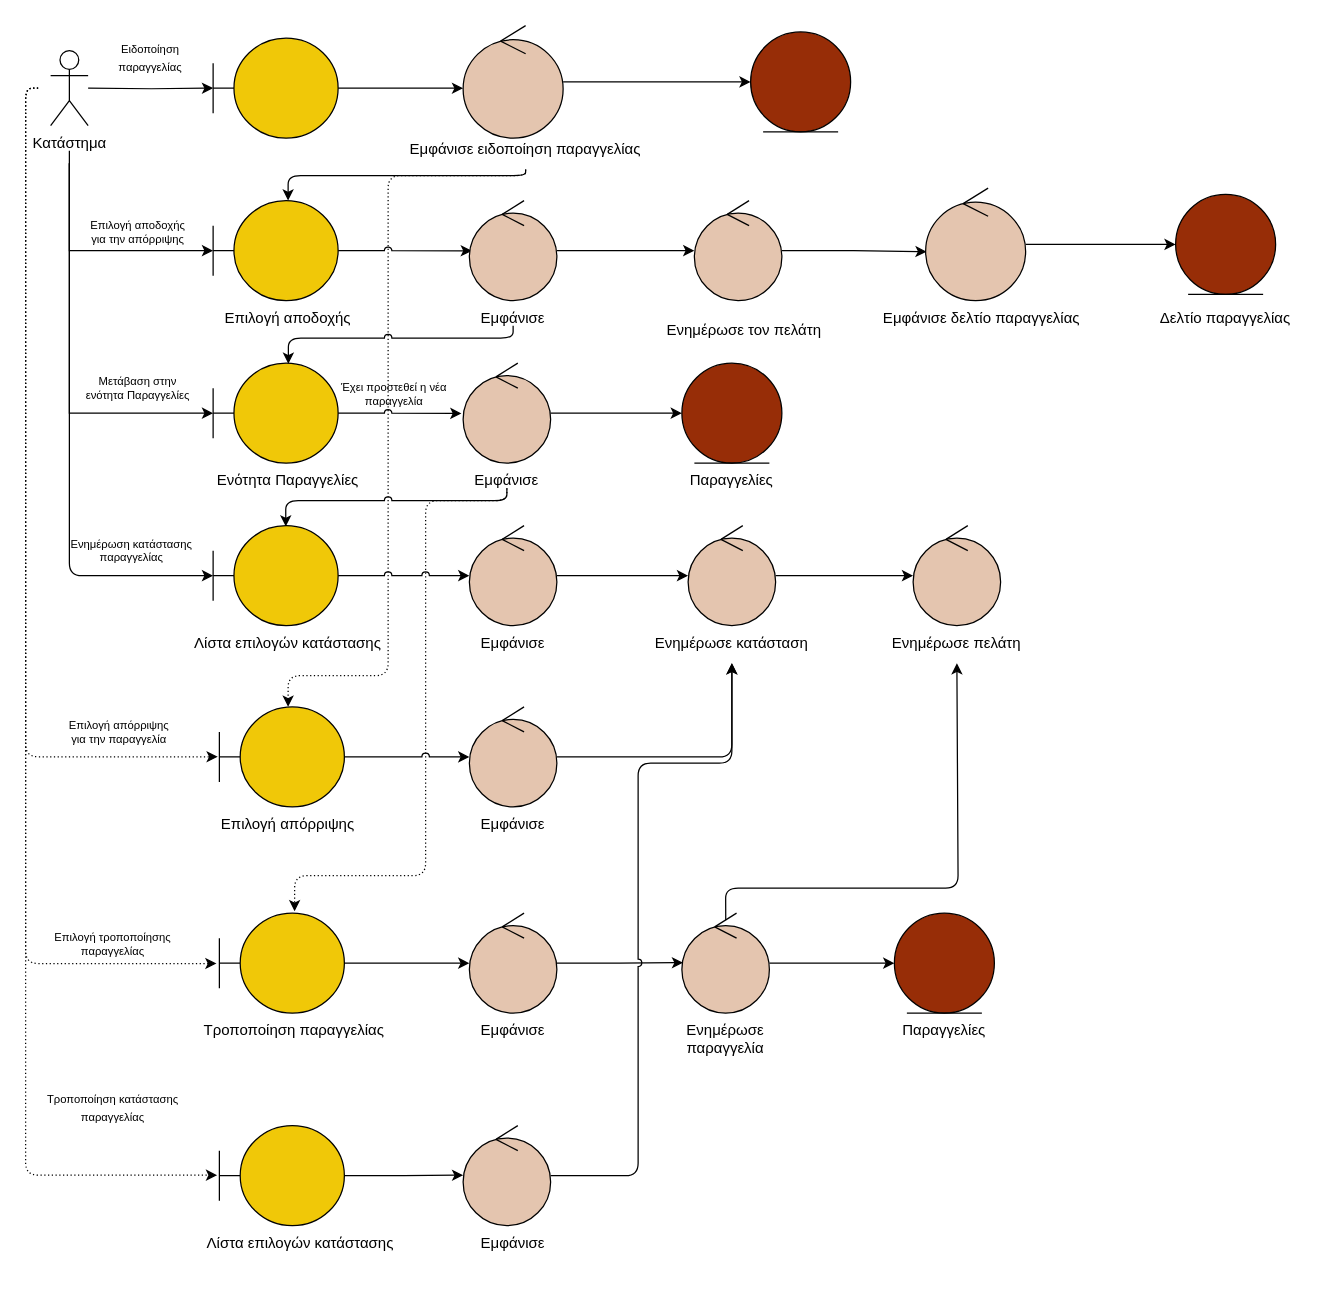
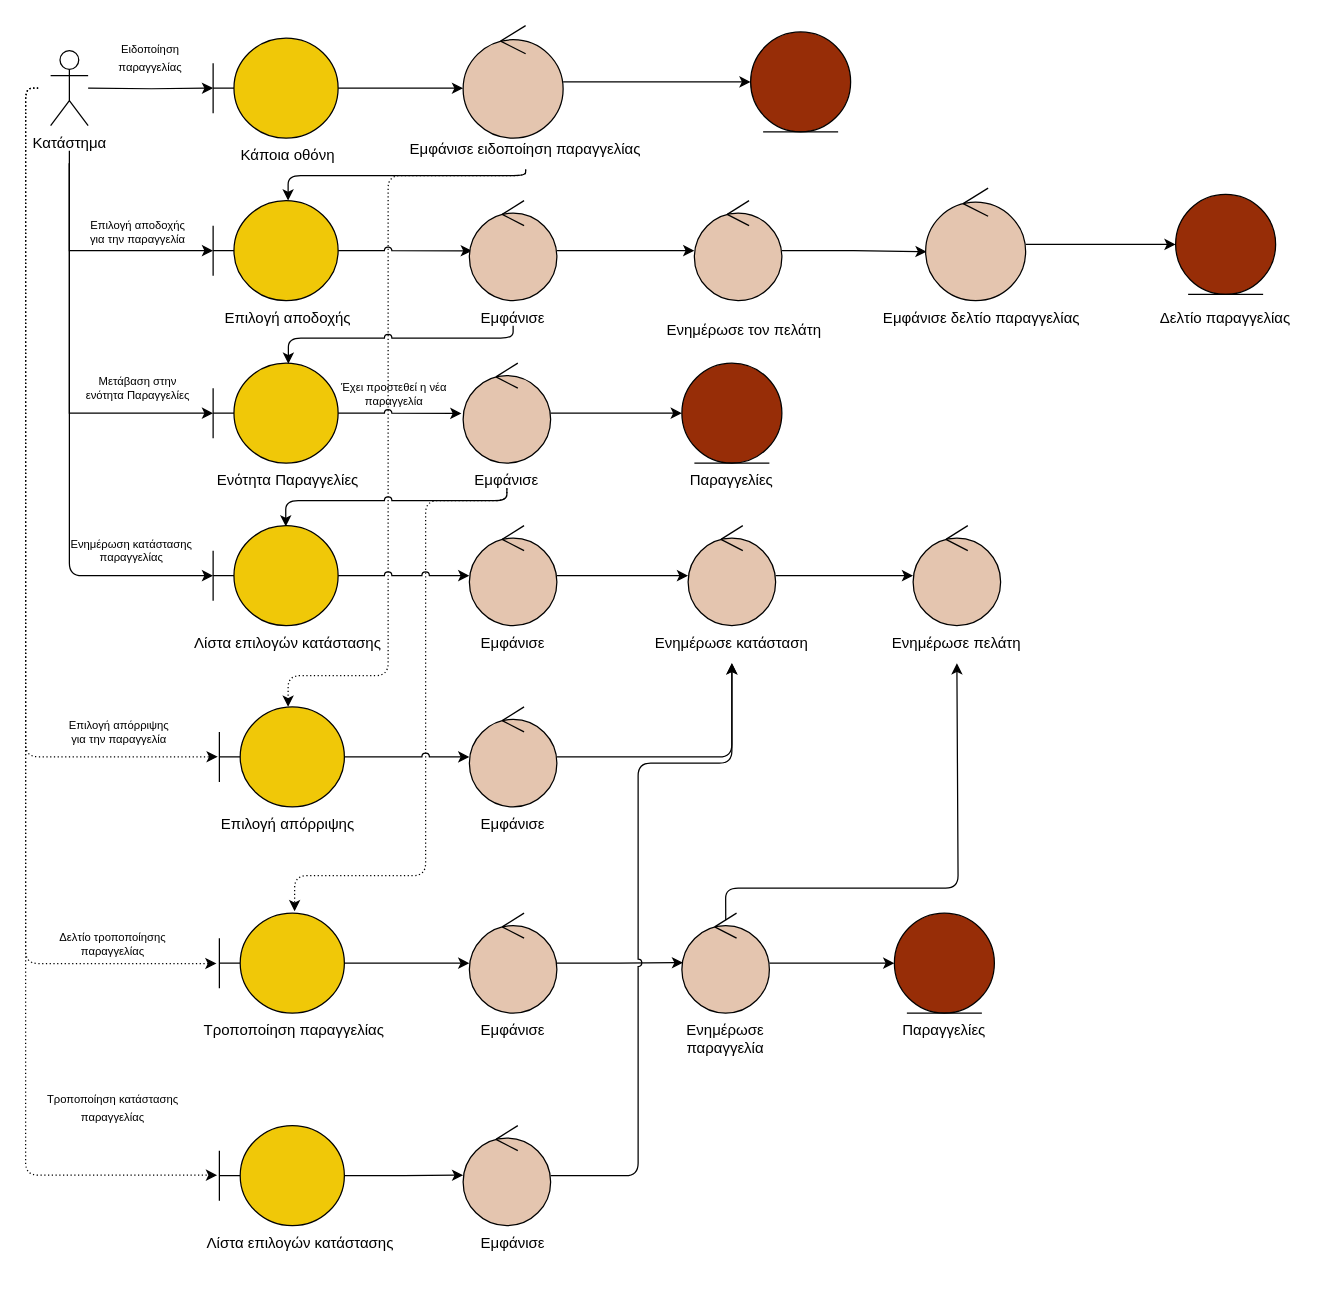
node "Κάποια οθόνη": added
node "Επιλογή αποδοχής για την απόρριψης": label "Επιλογή αποδοχής για την απόρριψης" -> "Επιλογή αποδοχής για την παραγγελία"
node "Επιλογή τροποποίησης παραγγελίας": label "Επιλογή τροποποίησης παραγγελίας" -> "Δελτίο τροποποίησης παραγγελίας"
